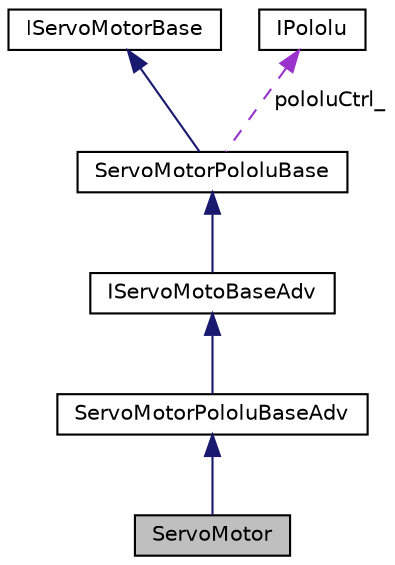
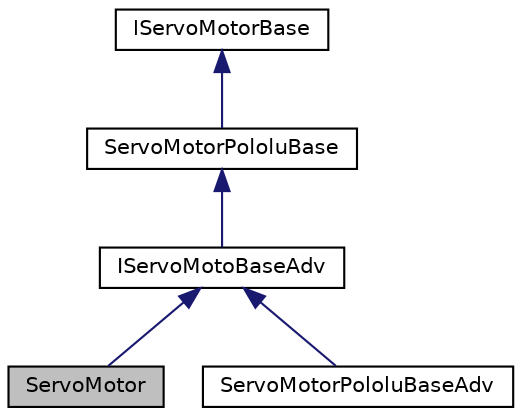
node "IPololu": removed
edge "ServoMotor" -> "ServoMotorPololuBaseAdv": now "ServoMotor" -> "IServoMotoBaseAdv"
